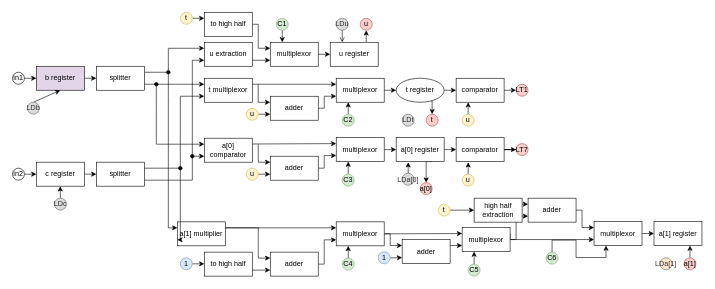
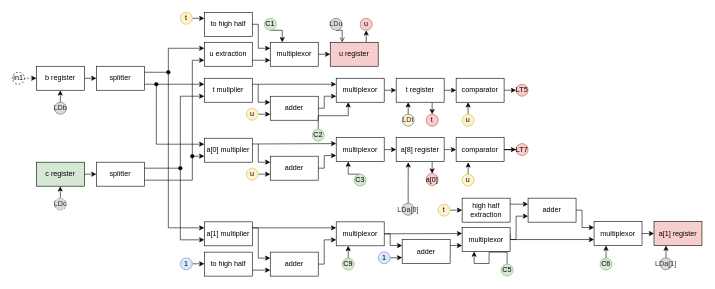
node "C1": moved (282, 24) -> (270, 24)
node "LDu": moved (342, 24) -> (336, 24)
node "u register": fillcolor #ffffff -> #f8cecc
node "in1": style solid -> dashed
edge "in1" -> "b register": style solid -> dashed
node "b register": fillcolor #e1d5e7 -> #ffffff
node "t multiplexor": label "t multiplexor" -> "t muliplier"
node "t register": shape ellipse -> rectangle
node "LT1": label "LT1" -> "LT5"
edge "LDt" -> "t register": added
node "LDb": moved (33, 108) -> (60, 108)
node "C2": moved (348, 120) -> (318, 135)
node "LDt": fillcolor #dbdbdb -> #fff2cc
node "a[0] comparator": label "a[0] comparator" -> "a[0] multiplier"
node "a[0] register": label "a[0] register" -> "a[8] register"
node "in2": removed
edge "in2" -> "c register": removed
node "c register": fillcolor #ffffff -> #d5e8d4
node "LDa[0]": moved (408, 179) -> (408, 209)
node "C3": moved (348, 180) -> (360, 180)
node "a[0]": moved (426, 189) -> (432, 180)
node "LDc": style solid -> dashed
node "high half extraction": moved (498, 210) -> (486, 210)
node "a[1] multiplier": moved (201, 234) -> (228, 234)
node "a[1] register": fillcolor #ffffff -> #f8cecc
edge "LDa[1]" -> "a[1] register": added
edge "a[1]" -> "a[1] register": removed
node "C6": moved (552, 258) -> (606, 264)
node "C4": label "C4" -> "C9"
node "LDa[1]": fillcolor #ffe6cc -> #dbdbdb
node "a[1]": removed
node "C5": moved (474, 270) -> (507, 270)
